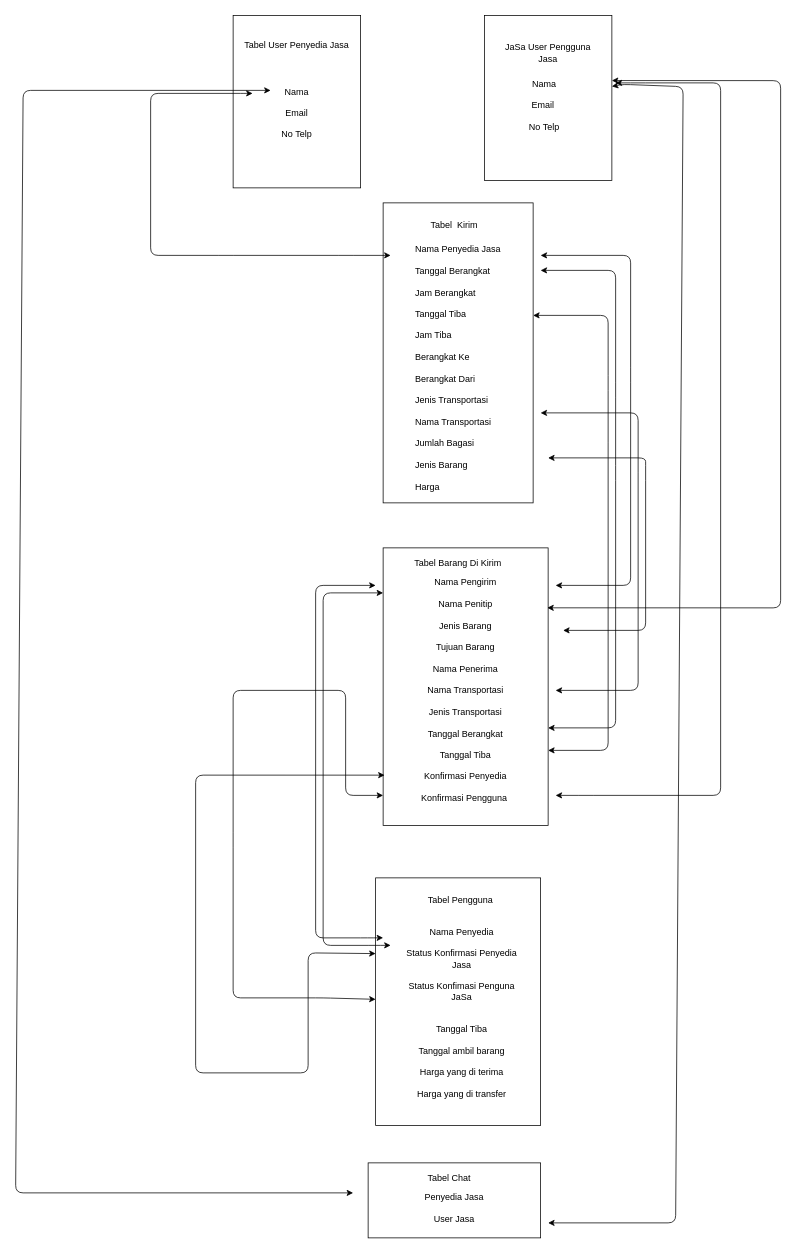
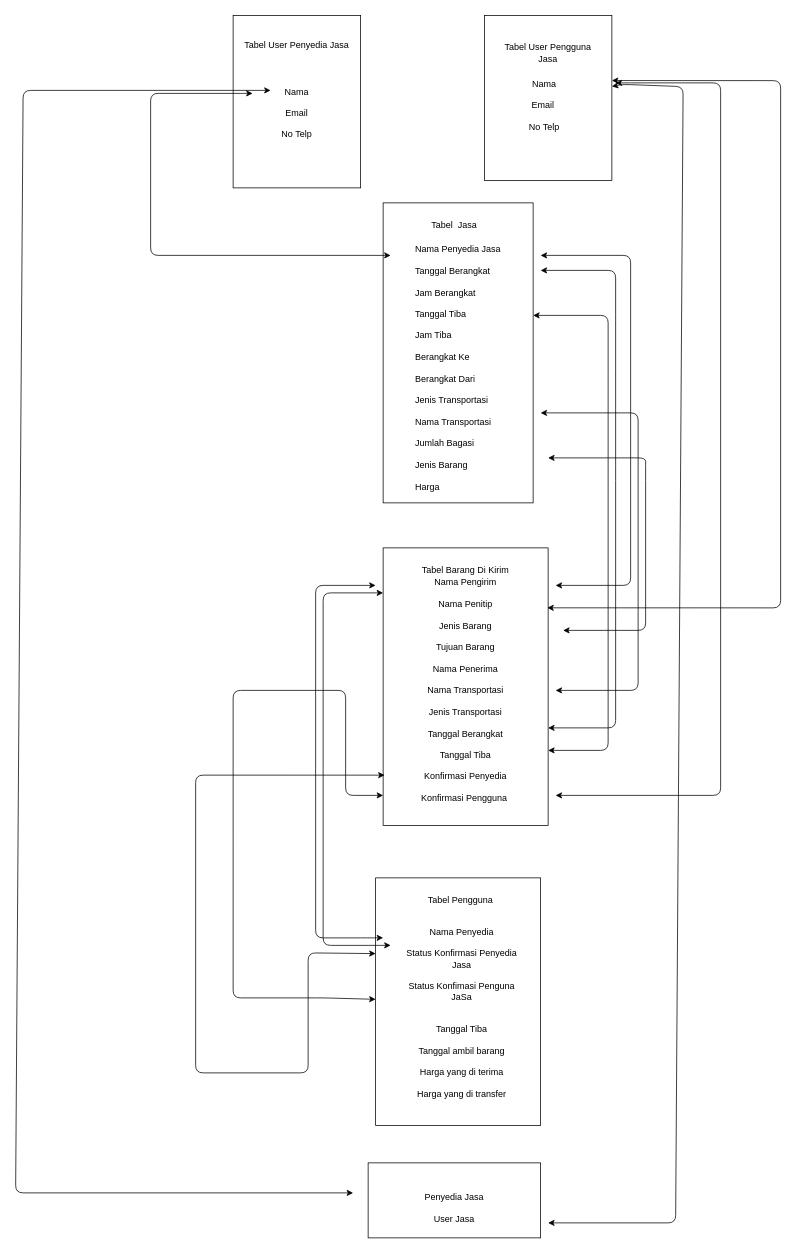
node "JaSa User Pengguna Jasa": label "JaSa User Pengguna Jasa" -> "Tabel User Pengguna Jasa"
node "Tabel Kirim": label "Tabel Kirim" -> "Tabel Jasa"
node "Tabel Barang Di Kirim": moved (458, 563) -> (465, 570)
node "Tabel Chat": removed
